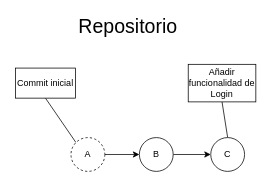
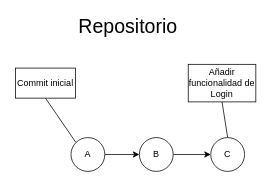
node "A": style dashed -> solid
